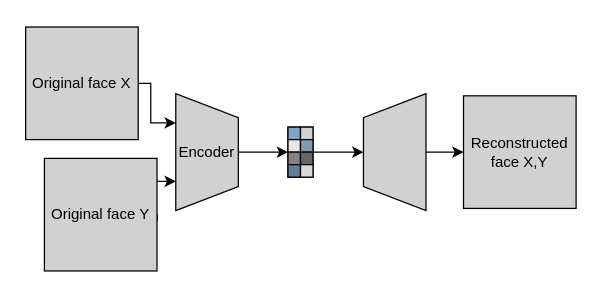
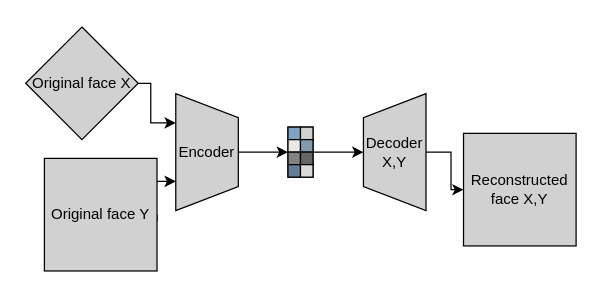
node "Original face X": shape rectangle -> diamond
node "Decoder X,Y": added
node "Reconstructed face X,Y": moved (519, 152) -> (519, 189)
